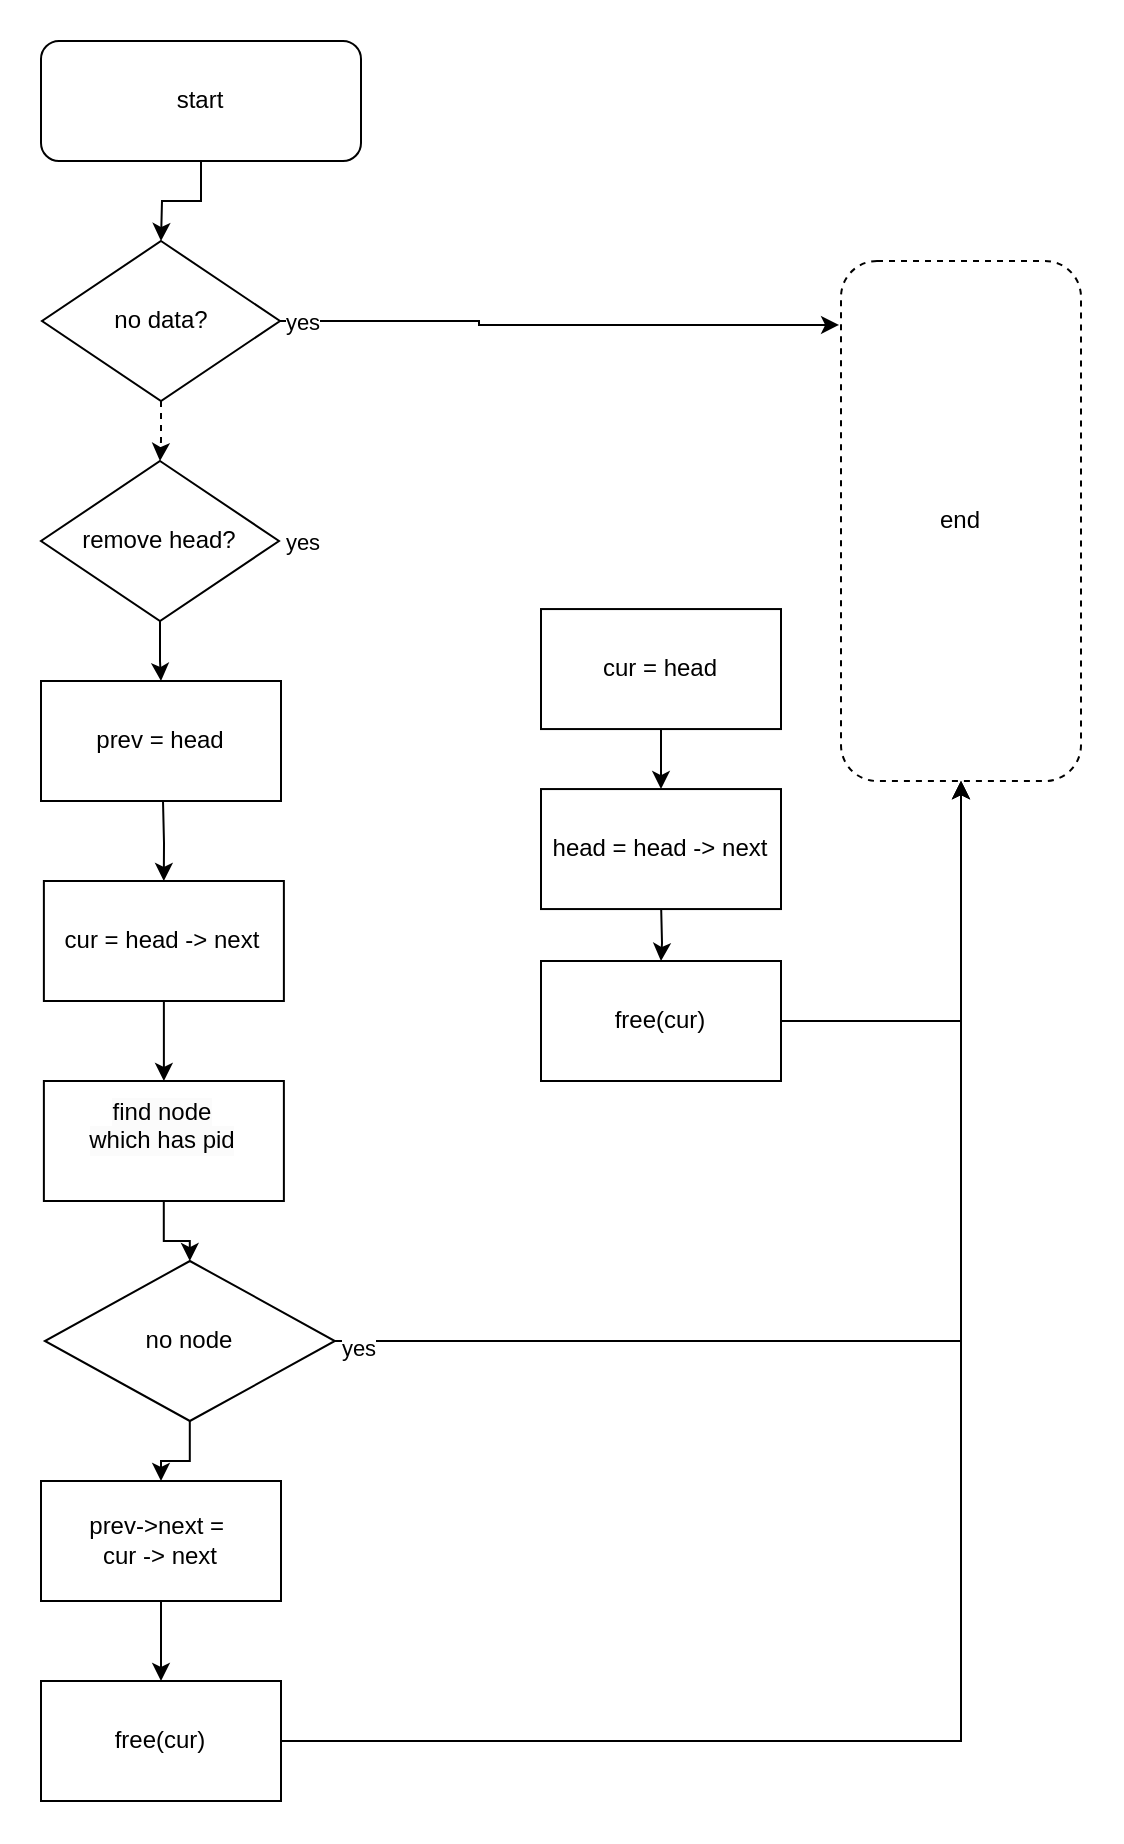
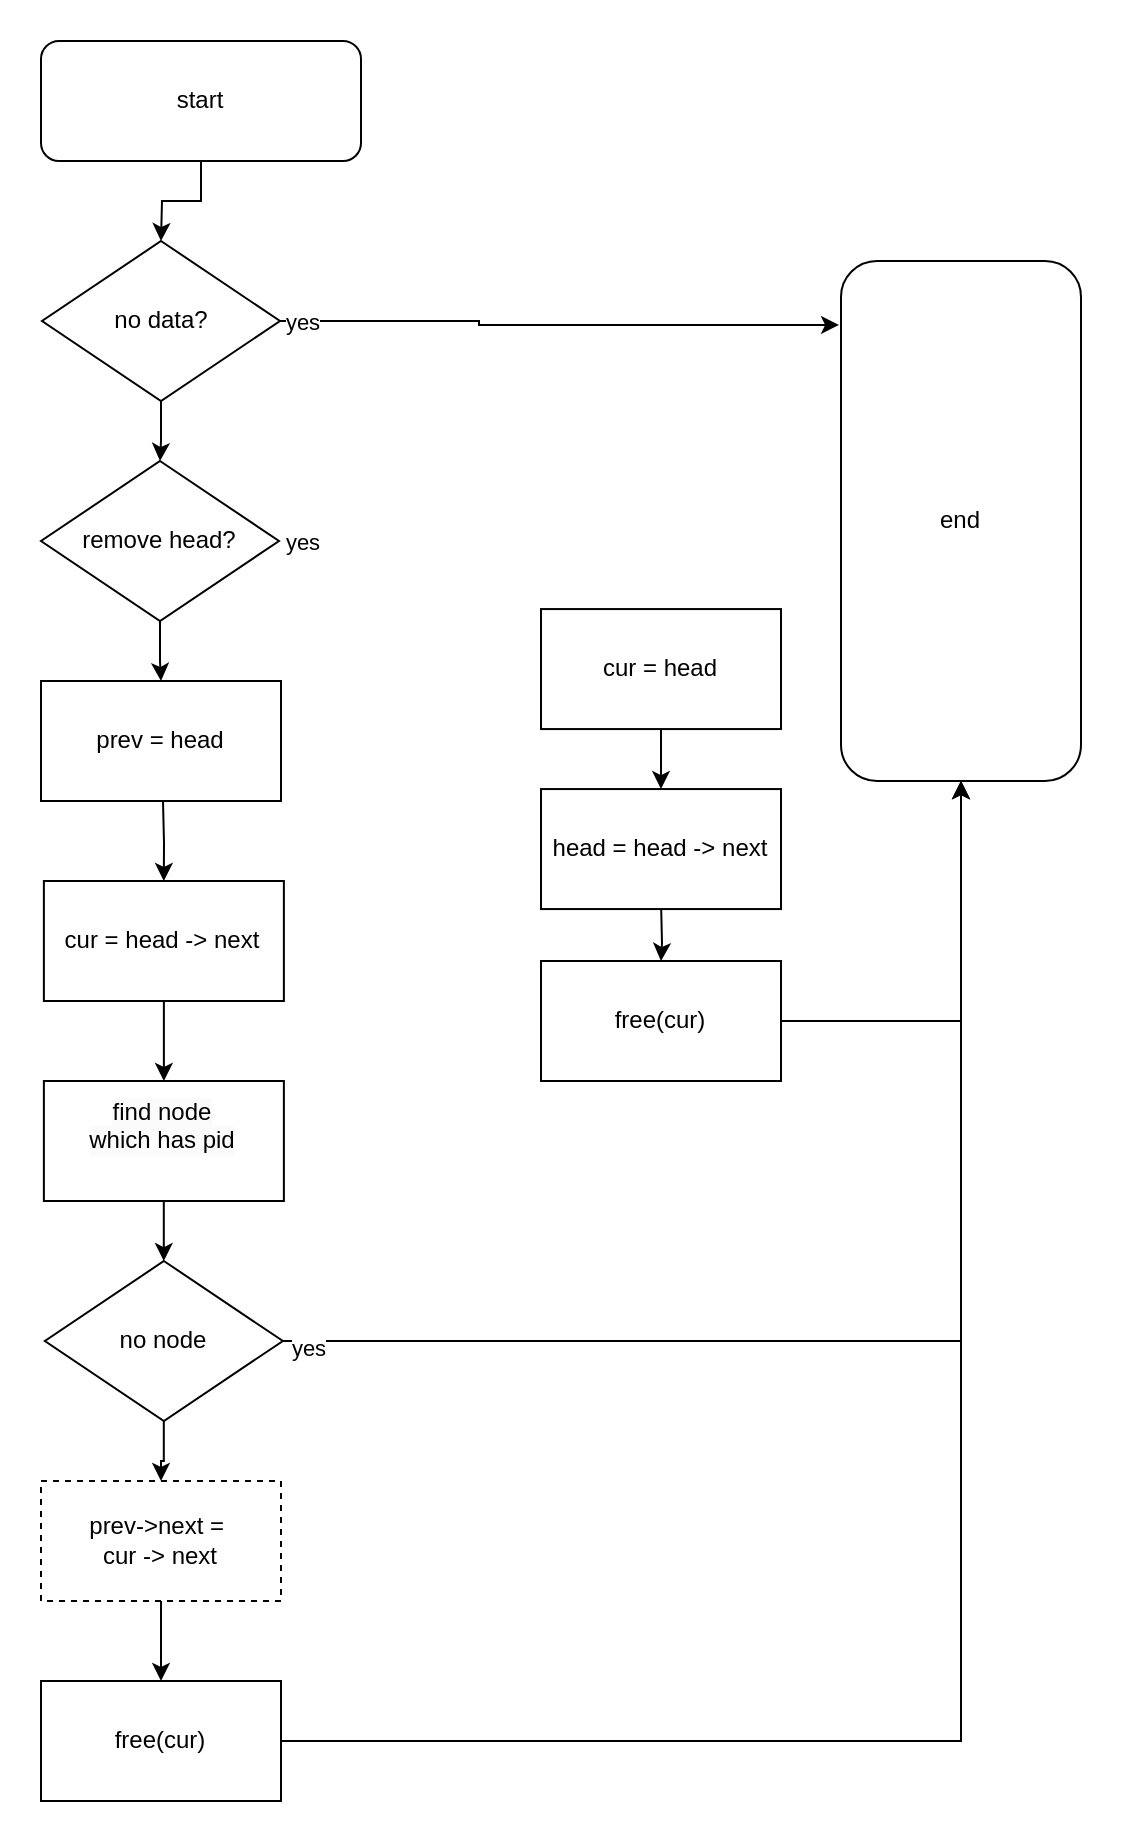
edge "no data?" -> "remove head?": style dashed -> solid
node "end": style dashed -> solid
node "no node": size 290x160 -> 238x160
node "prev->next = cur -> next": style solid -> dashed
